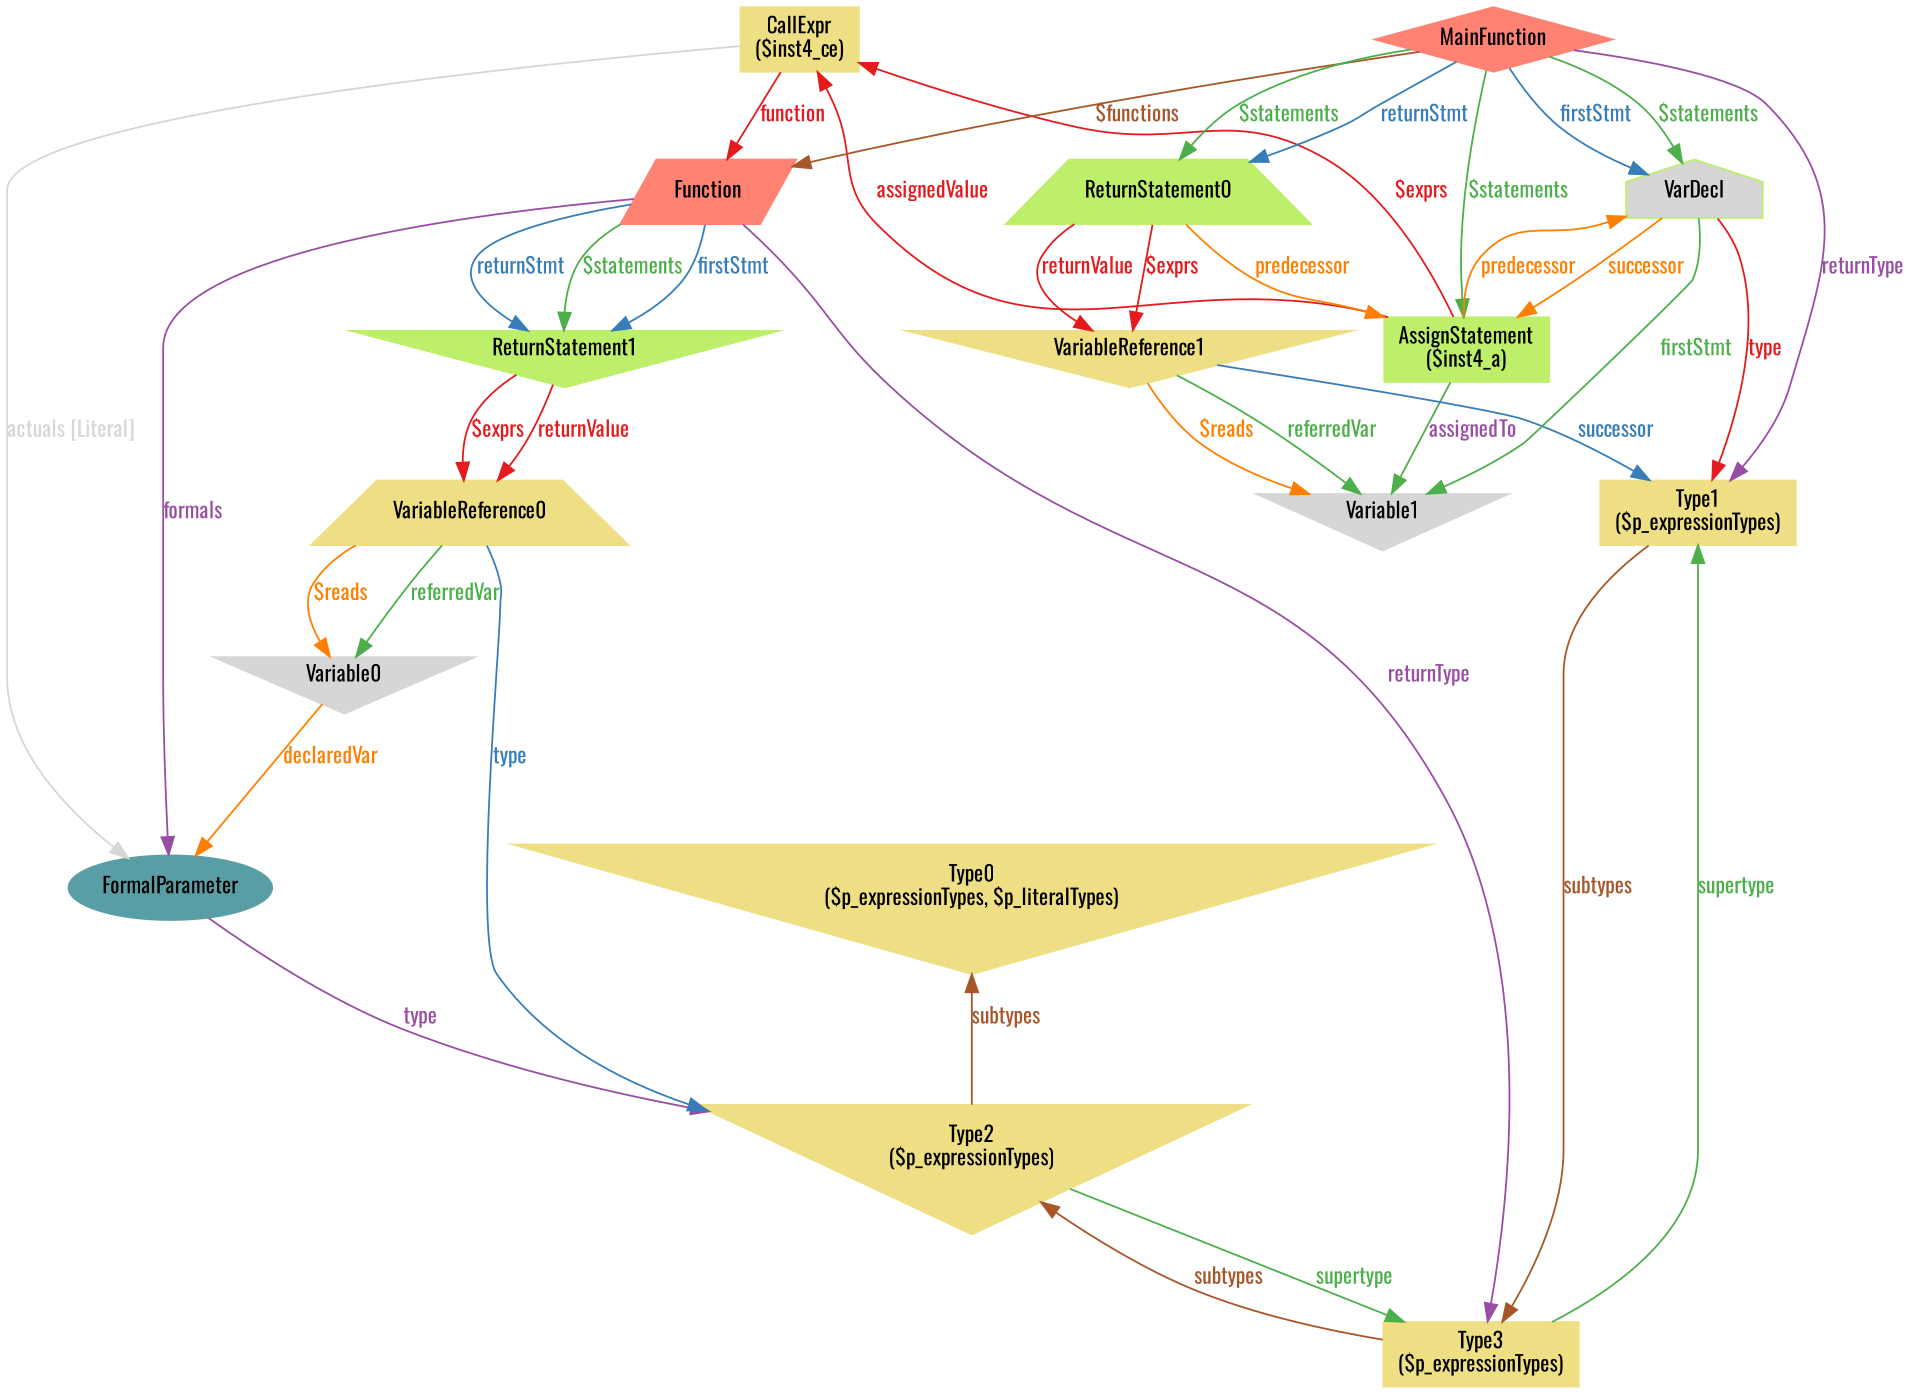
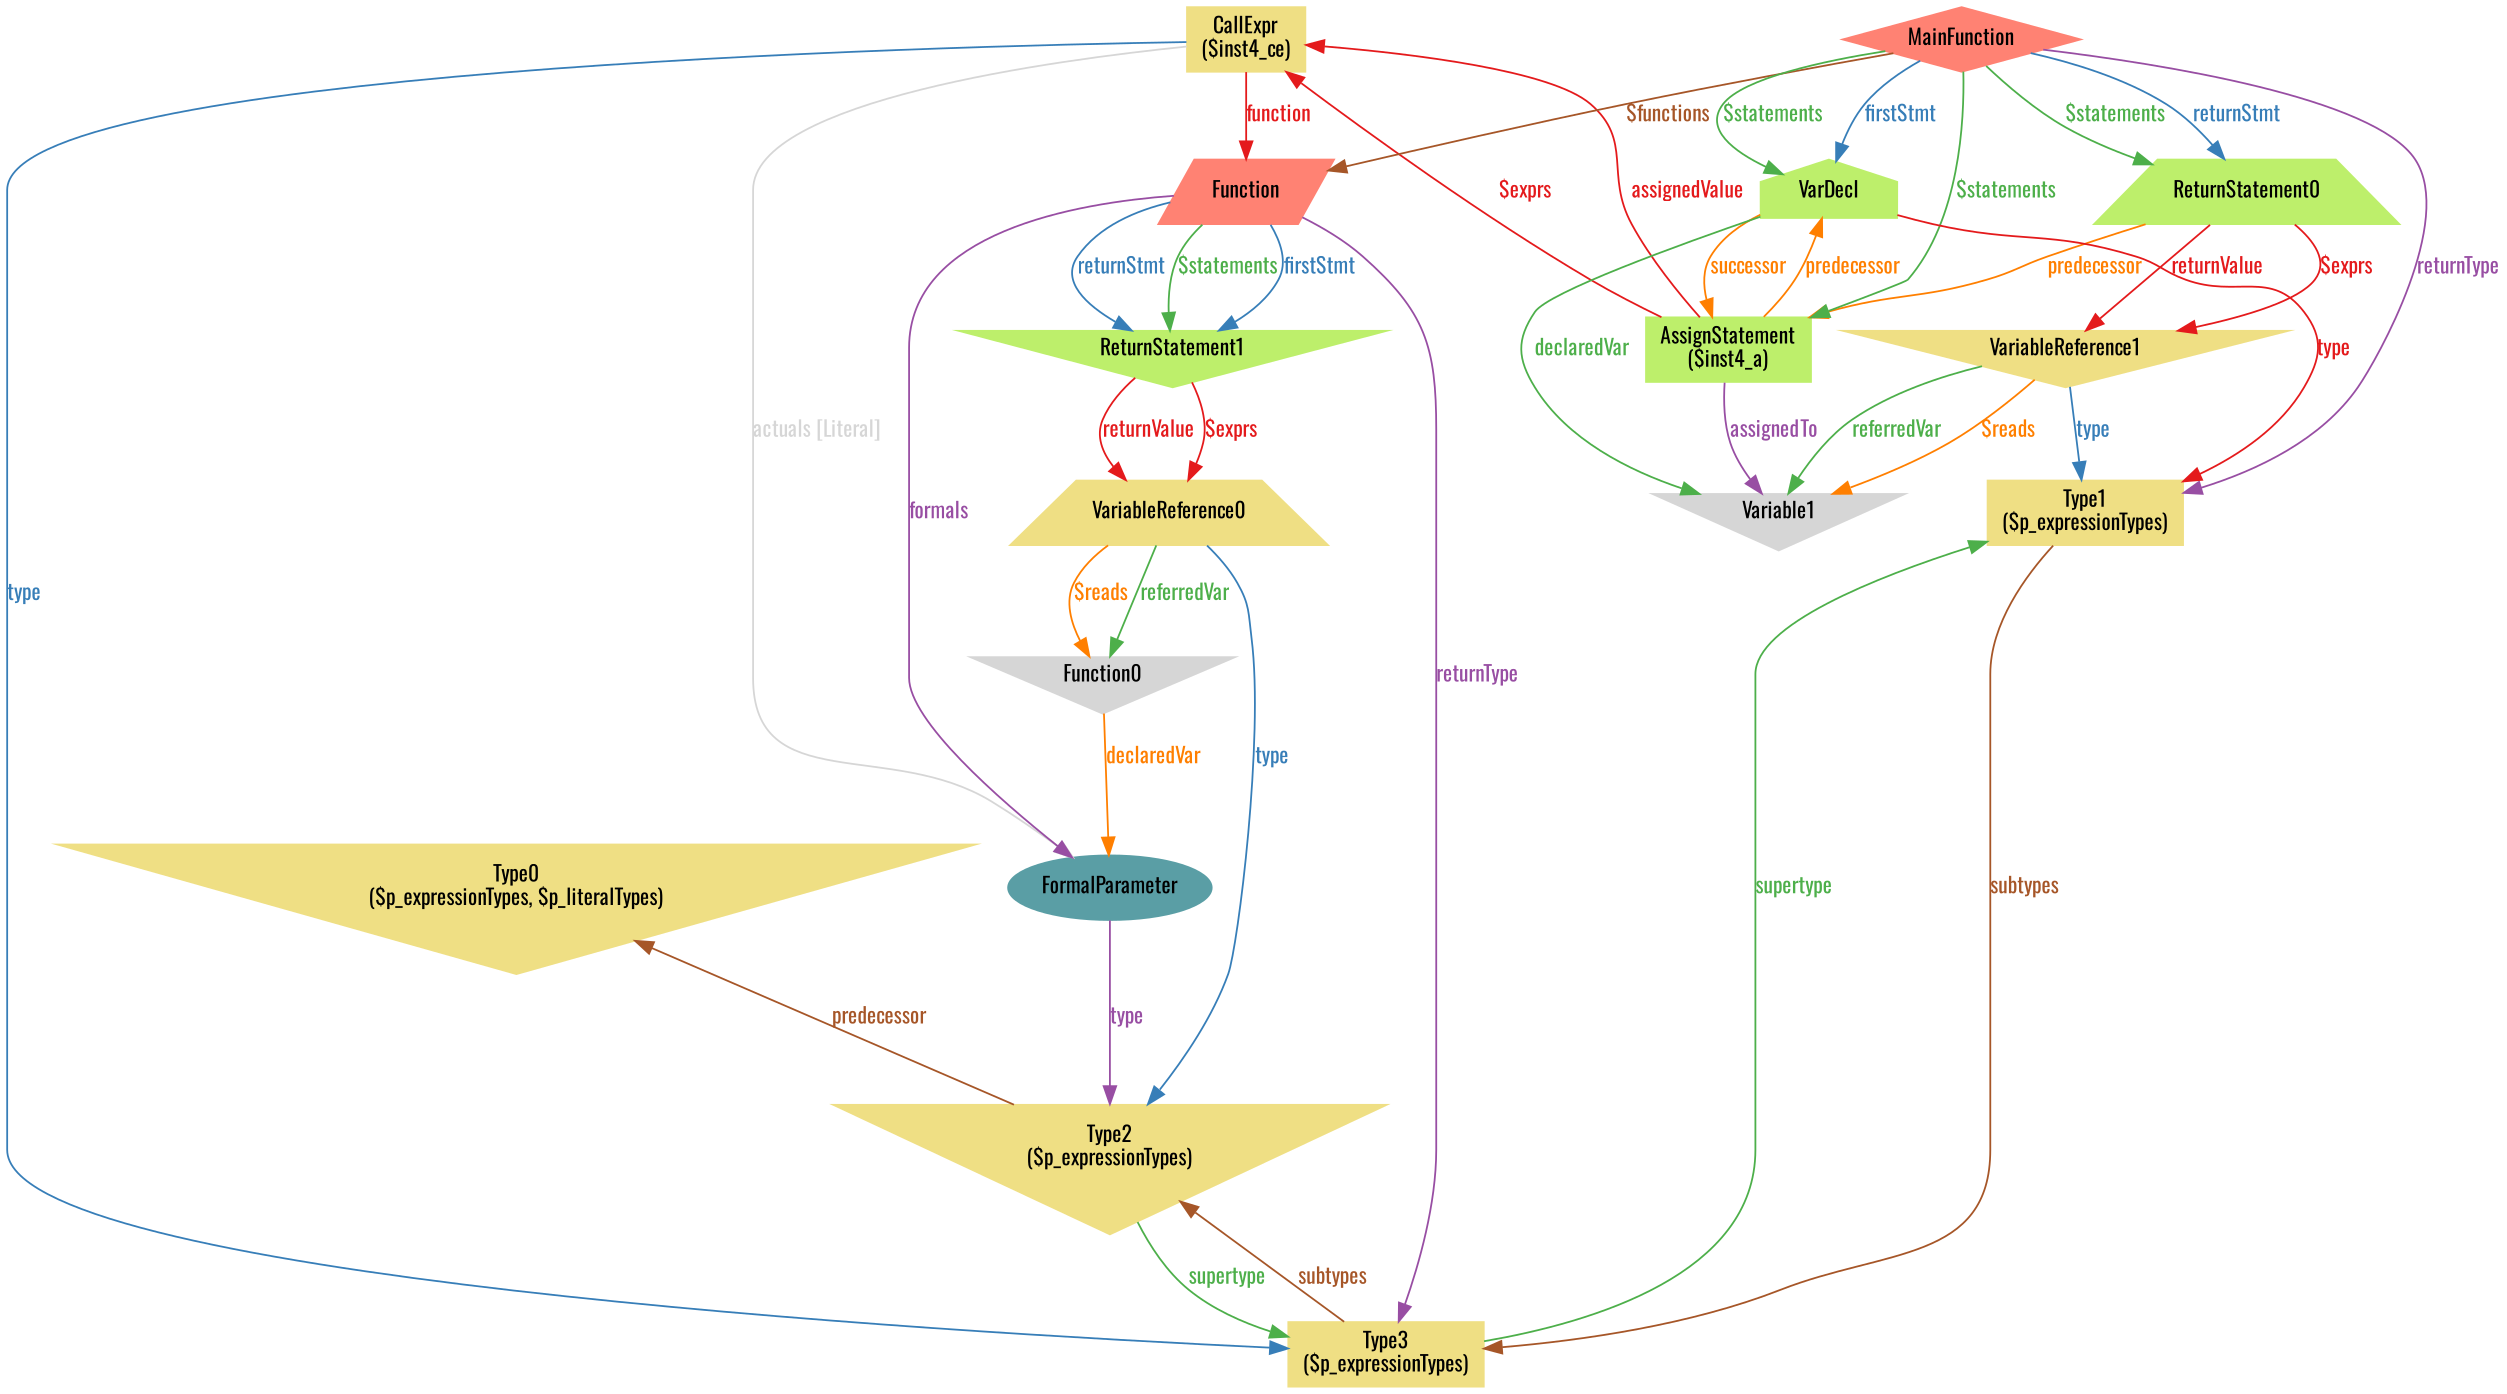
node "VarDecl": fillcolor #d6d6d6 -> #bdef6b
edge "VarDecl" -> "Variable1": label "firstStmt" -> "declaredVar"
edge "AssignStatement ($inst4_a)" -> "Variable1": color #4daf4a -> #984ea3
edge "VariableReference1" -> "Type1 ($p_expressionTypes)": label "successor" -> "type"
node "Variable0": label "Variable0" -> "Function0"
edge "CallExpr ($inst4_ce)" -> "Type3 ($p_expressionTypes)": added, label "type"
edge "Type2 ($p_expressionTypes)" -> "Type0 ($p_expressionTypes, $p_literalTypes)": label "subtypes" -> "predecessor"
